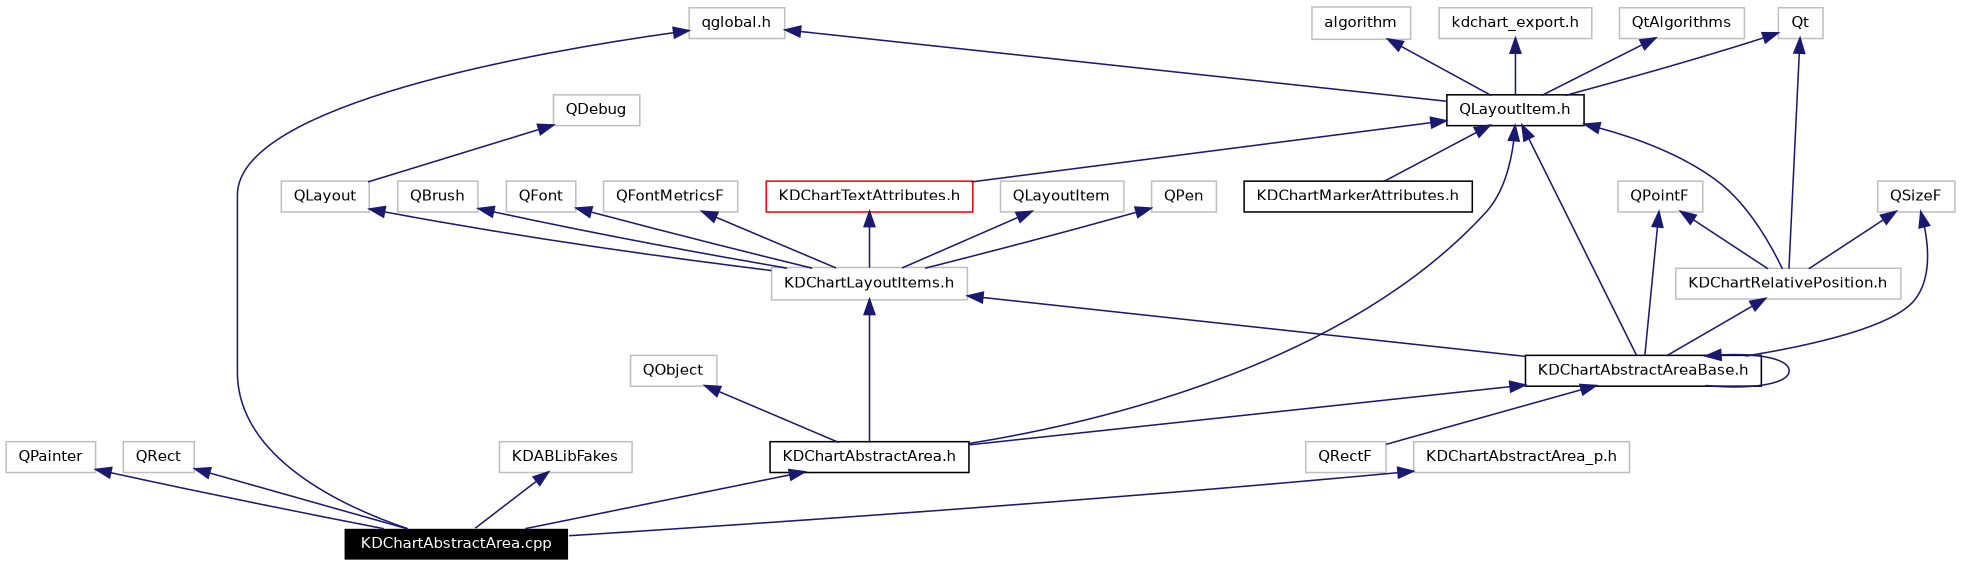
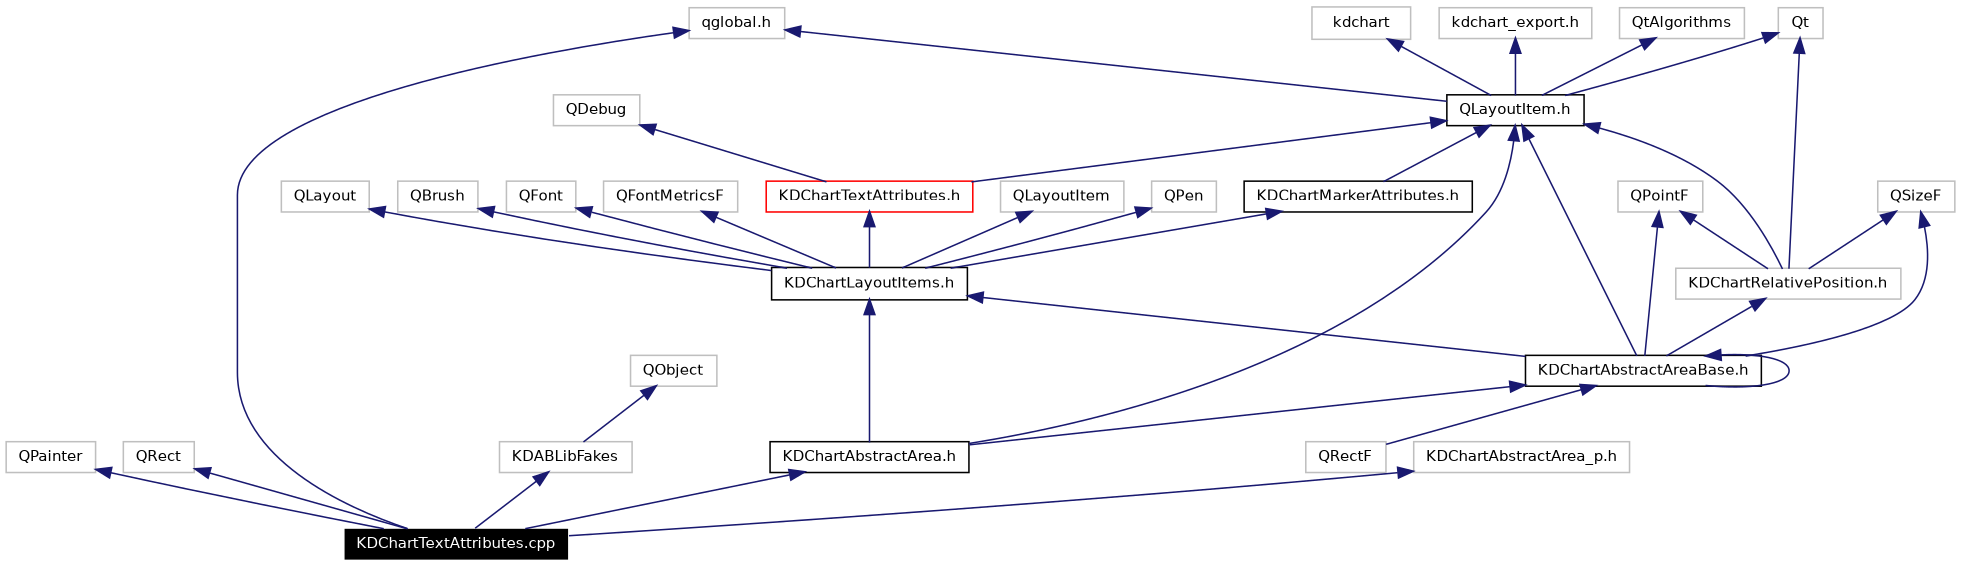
node "algorithm": label "algorithm" -> "kdchart"
edge "QLayout" -> "QDebug": now "KDChartTextAttributes.h" -> "QDebug"
edge "KDChartLayoutItems.h" -> "KDChartMarkerAttributes.h": added
node "KDChartLayoutItems.h": color grey75 -> black
edge "KDChartAbstractArea.h" -> "QObject": now "KDABLibFakes" -> "QObject"
node "KDChartAbstractArea.cpp": label "KDChartAbstractArea.cpp" -> "KDChartTextAttributes.cpp"
